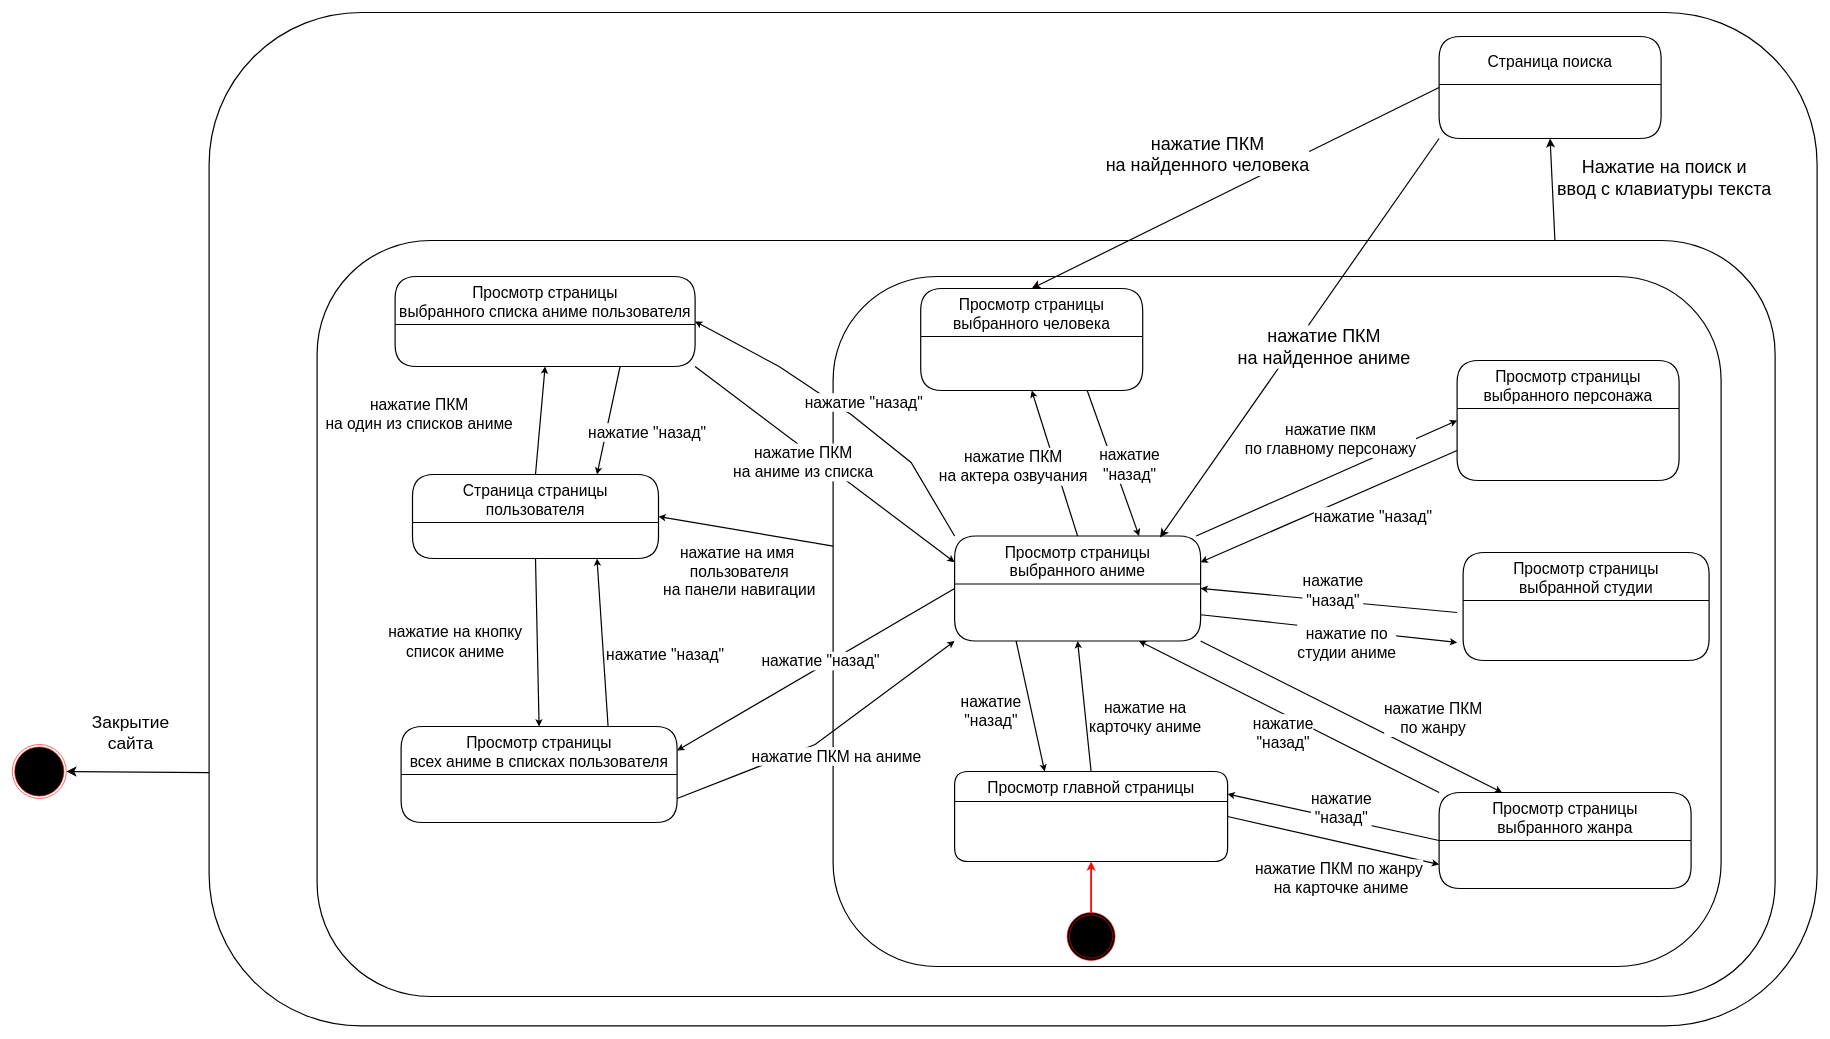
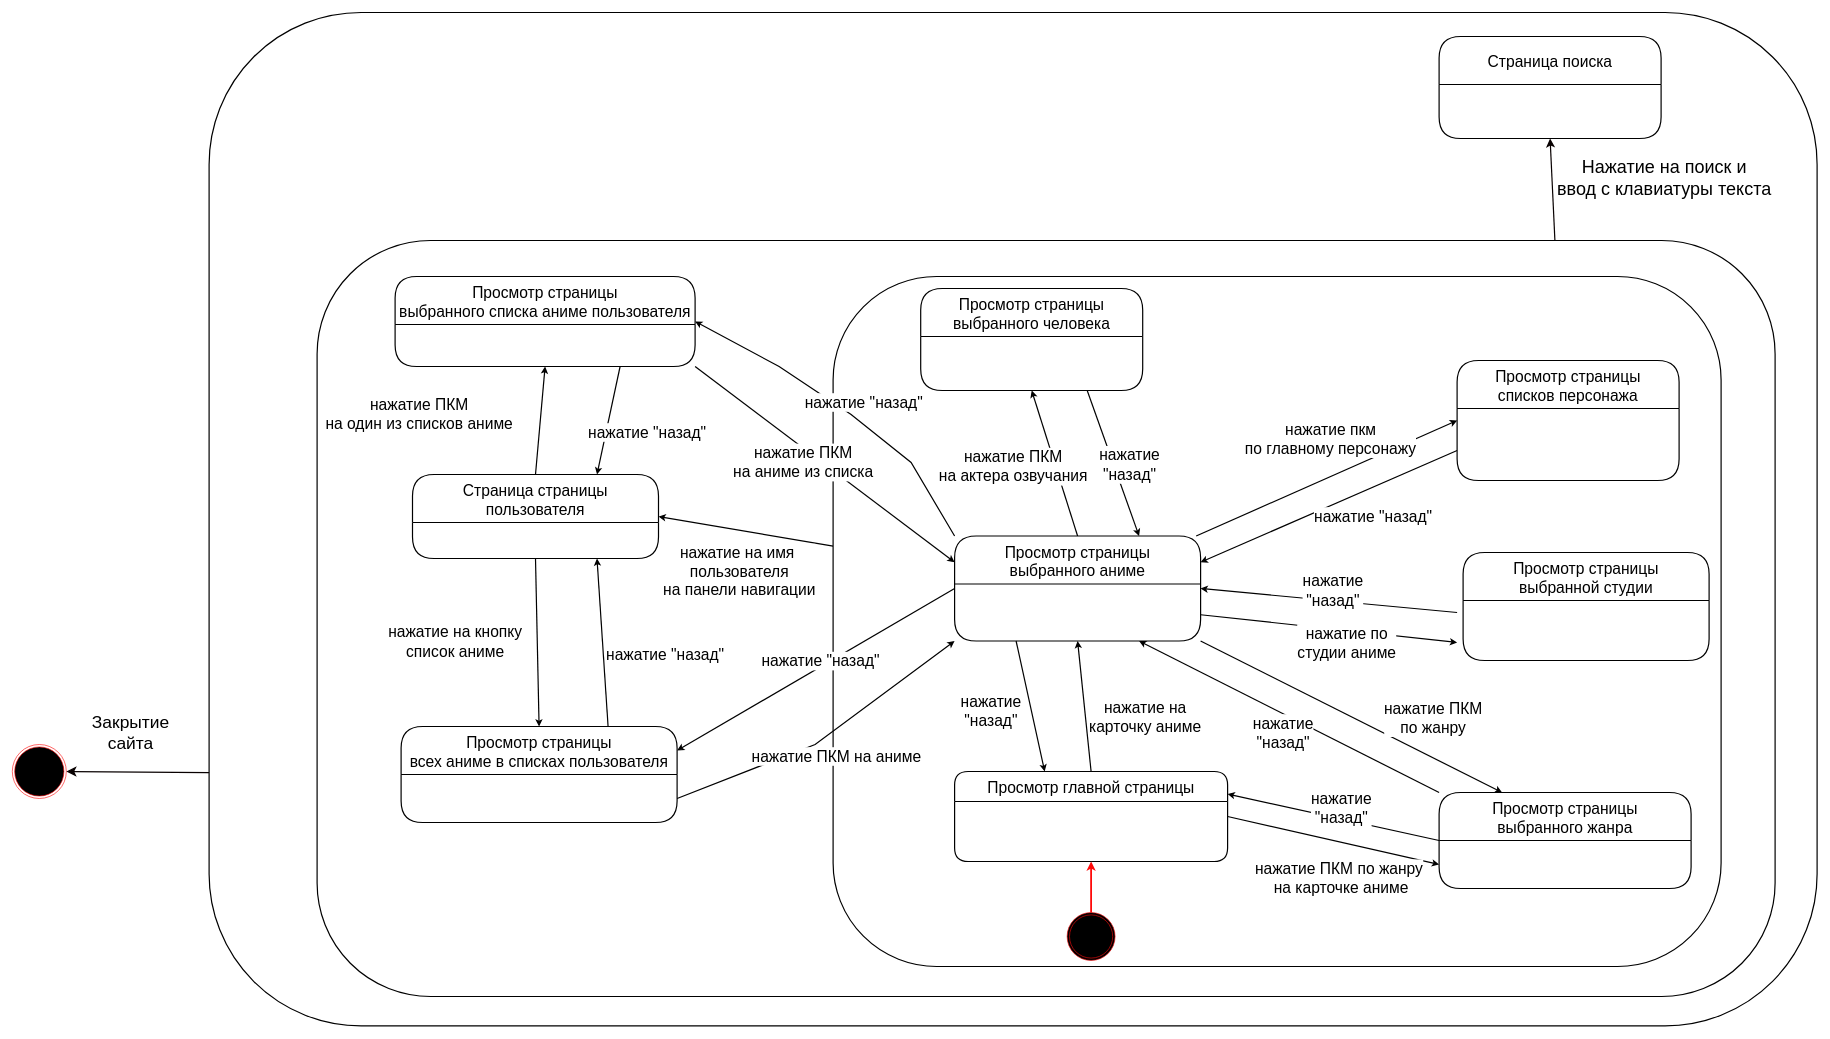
edge "Страница поиска" -> "Просмотр страницы выбранного человека": removed, label "нажатие ПКМ на найденного человека"
edge "Страница поиска" -> "Просмотр страницы выбранного аниме": removed, label "нажатие ПКМ на найденное аниме"
node "Просмотр страницы выбранного персонажа": label "Просмотр страницы выбранного персонажа" -> "Просмотр страницы списков персонажа"
